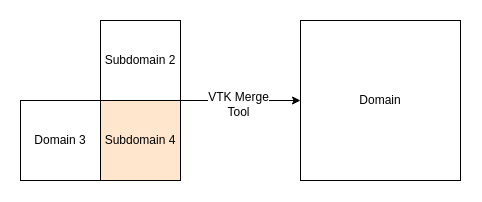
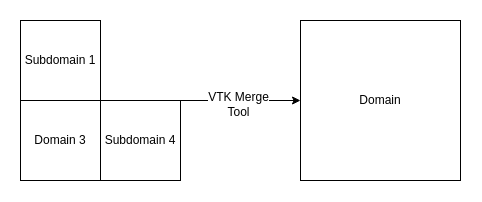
node "Subdomain 1": added
node "Subdomain 2": removed
node "Subdomain 4": fillcolor #ffe6cc -> #ffffff
